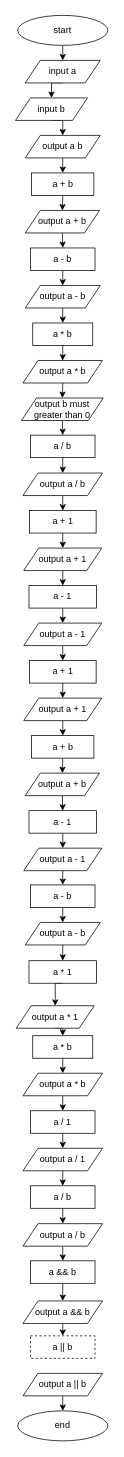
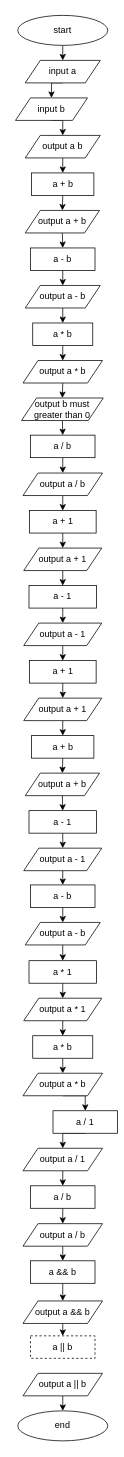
node "output a * 1": moved (55, 1017) -> (63, 1009)
node "a / 1": moved (63, 1122) -> (85, 1122)
